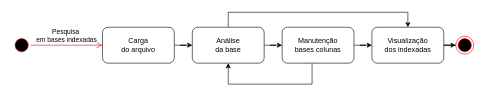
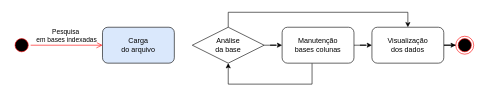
node "Carga do arquivo": fillcolor #ffffff -> #dae8fc
edge "Carga do arquivo" -> "Análise da base": removed
node "Análise da base": shape rounded rectangle -> diamond
node "Visualização dos indexadas": label "Visualização dos indexadas" -> "Visualização dos dados"
